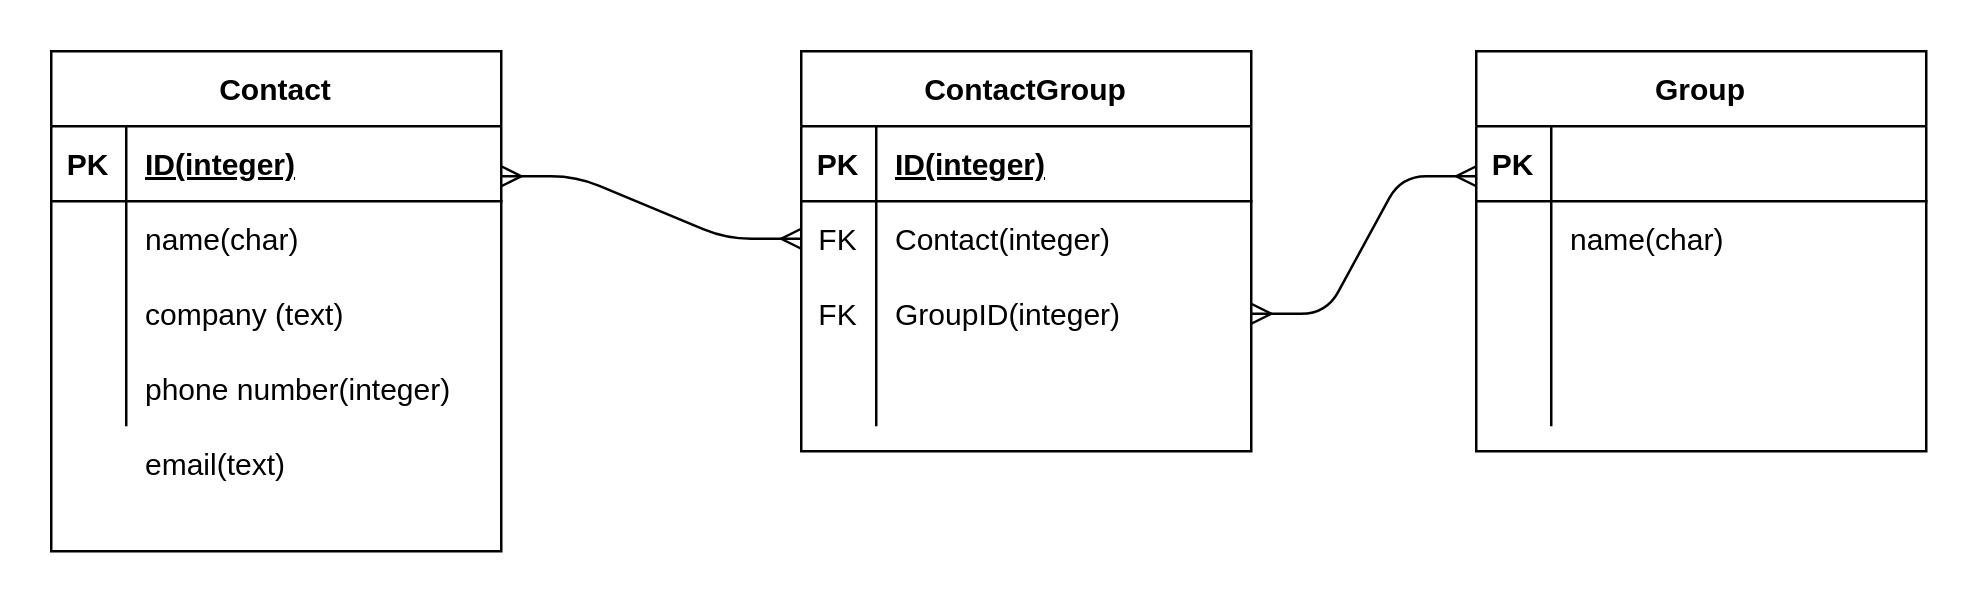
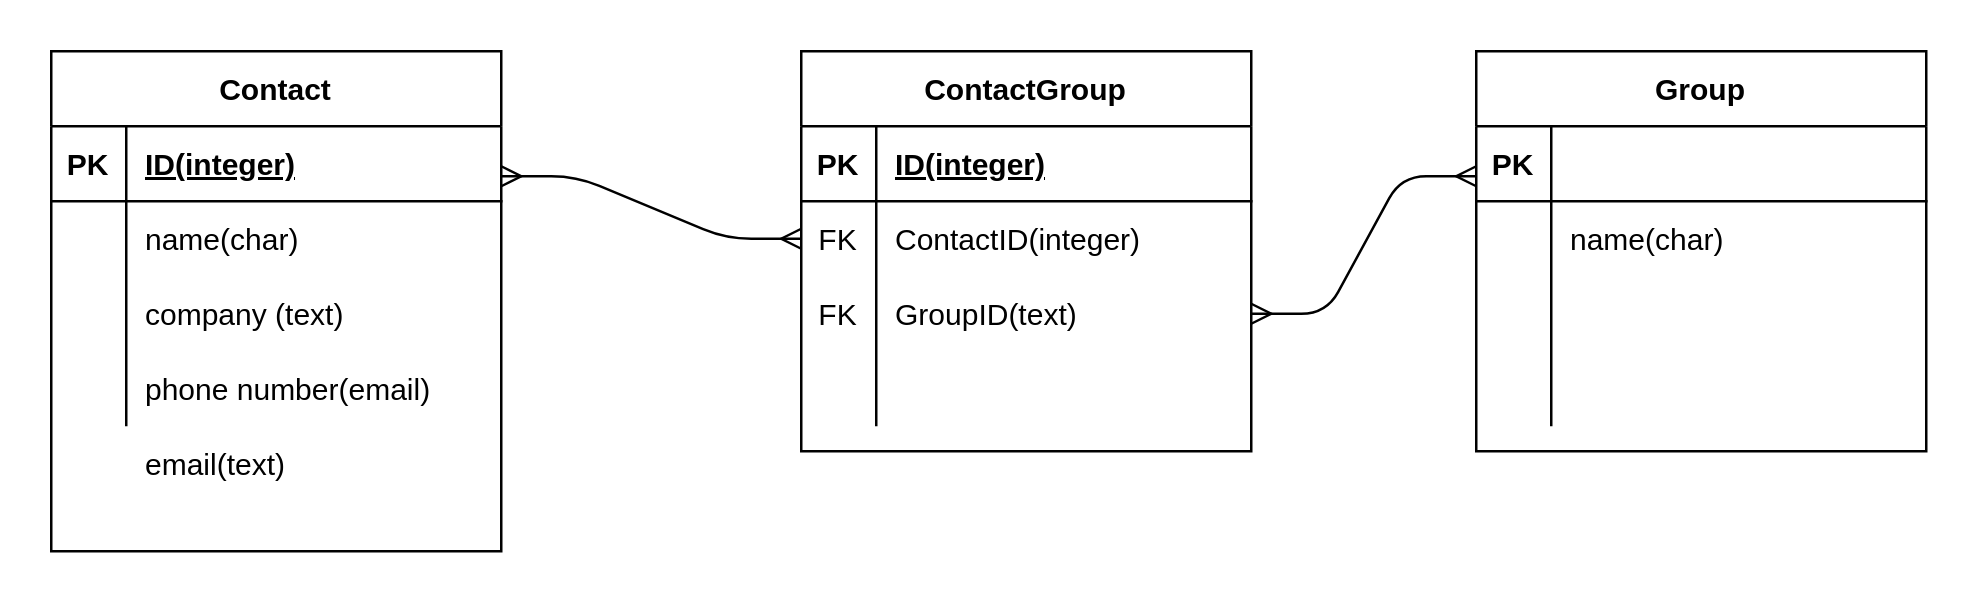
node "Contact(integer)": label "Contact(integer)" -> "ContactID(integer)"
node "GroupID(integer)": label "GroupID(integer)" -> "GroupID(text)"
node "phone number(integer)": label "phone number(integer)" -> "phone number(email)"
